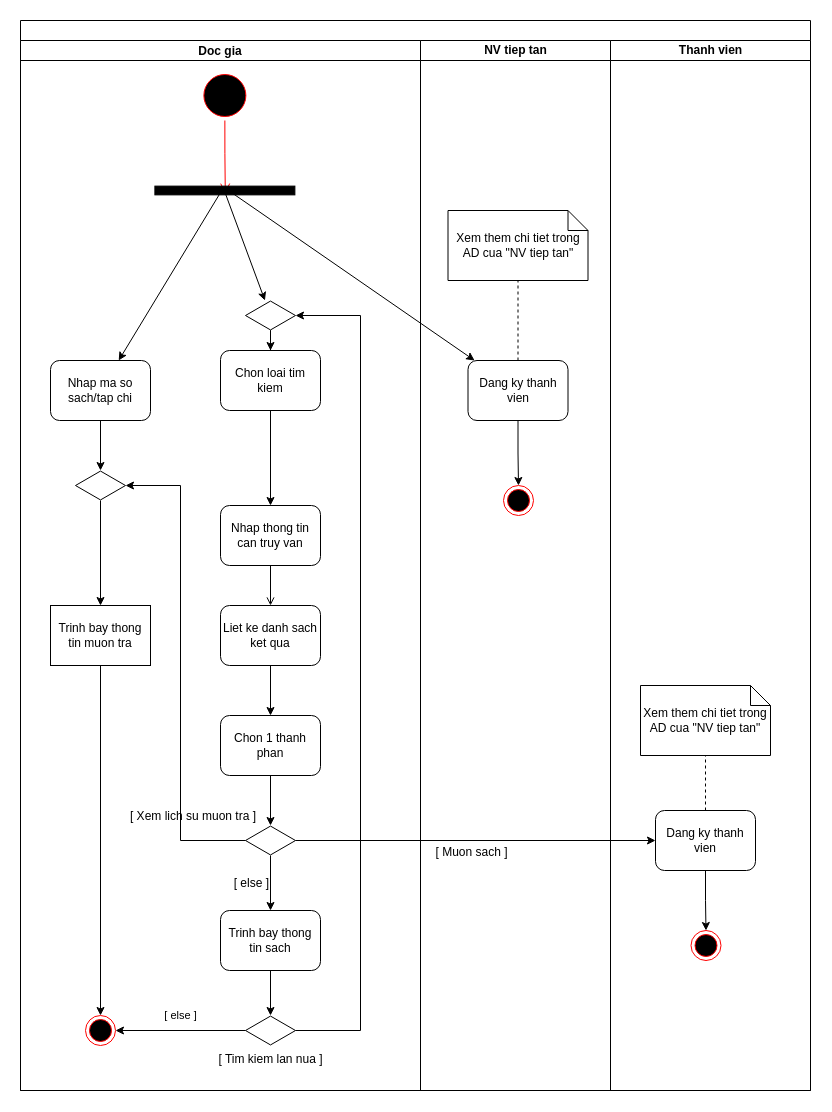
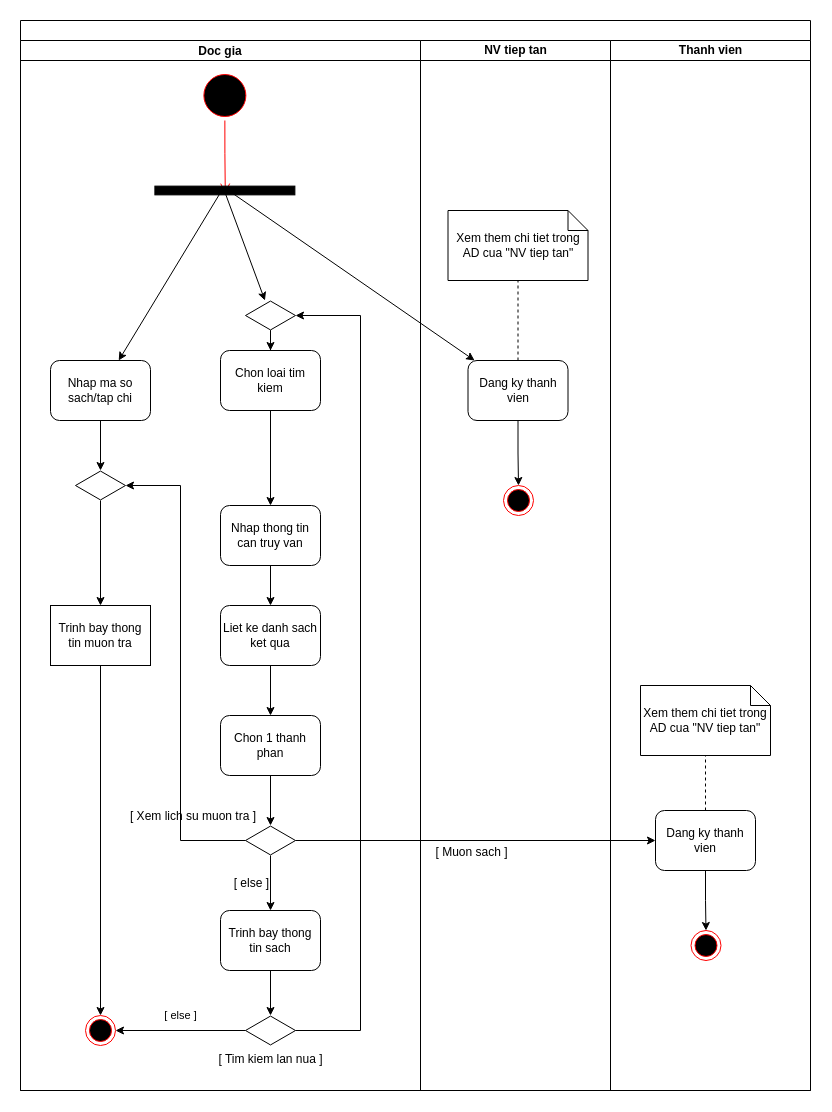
edge "Nhap thong tin can truy van" -> "Liet ke danh sach ket qua": arrowhead open -> classic
